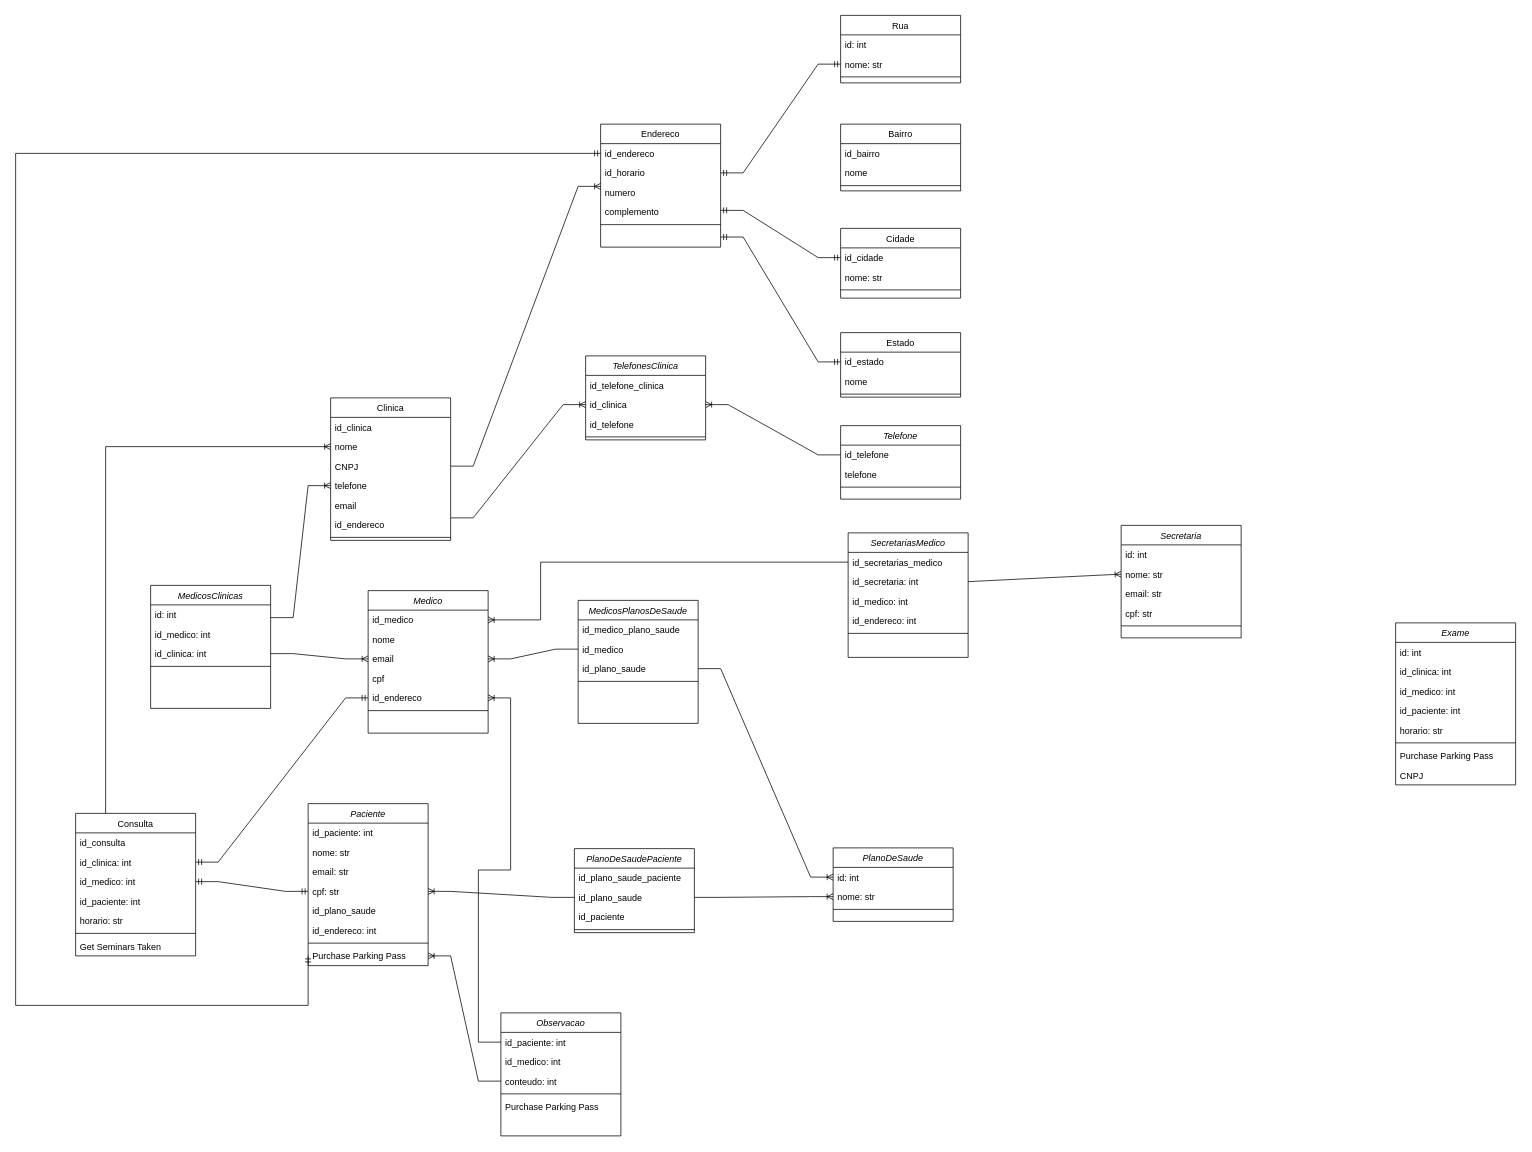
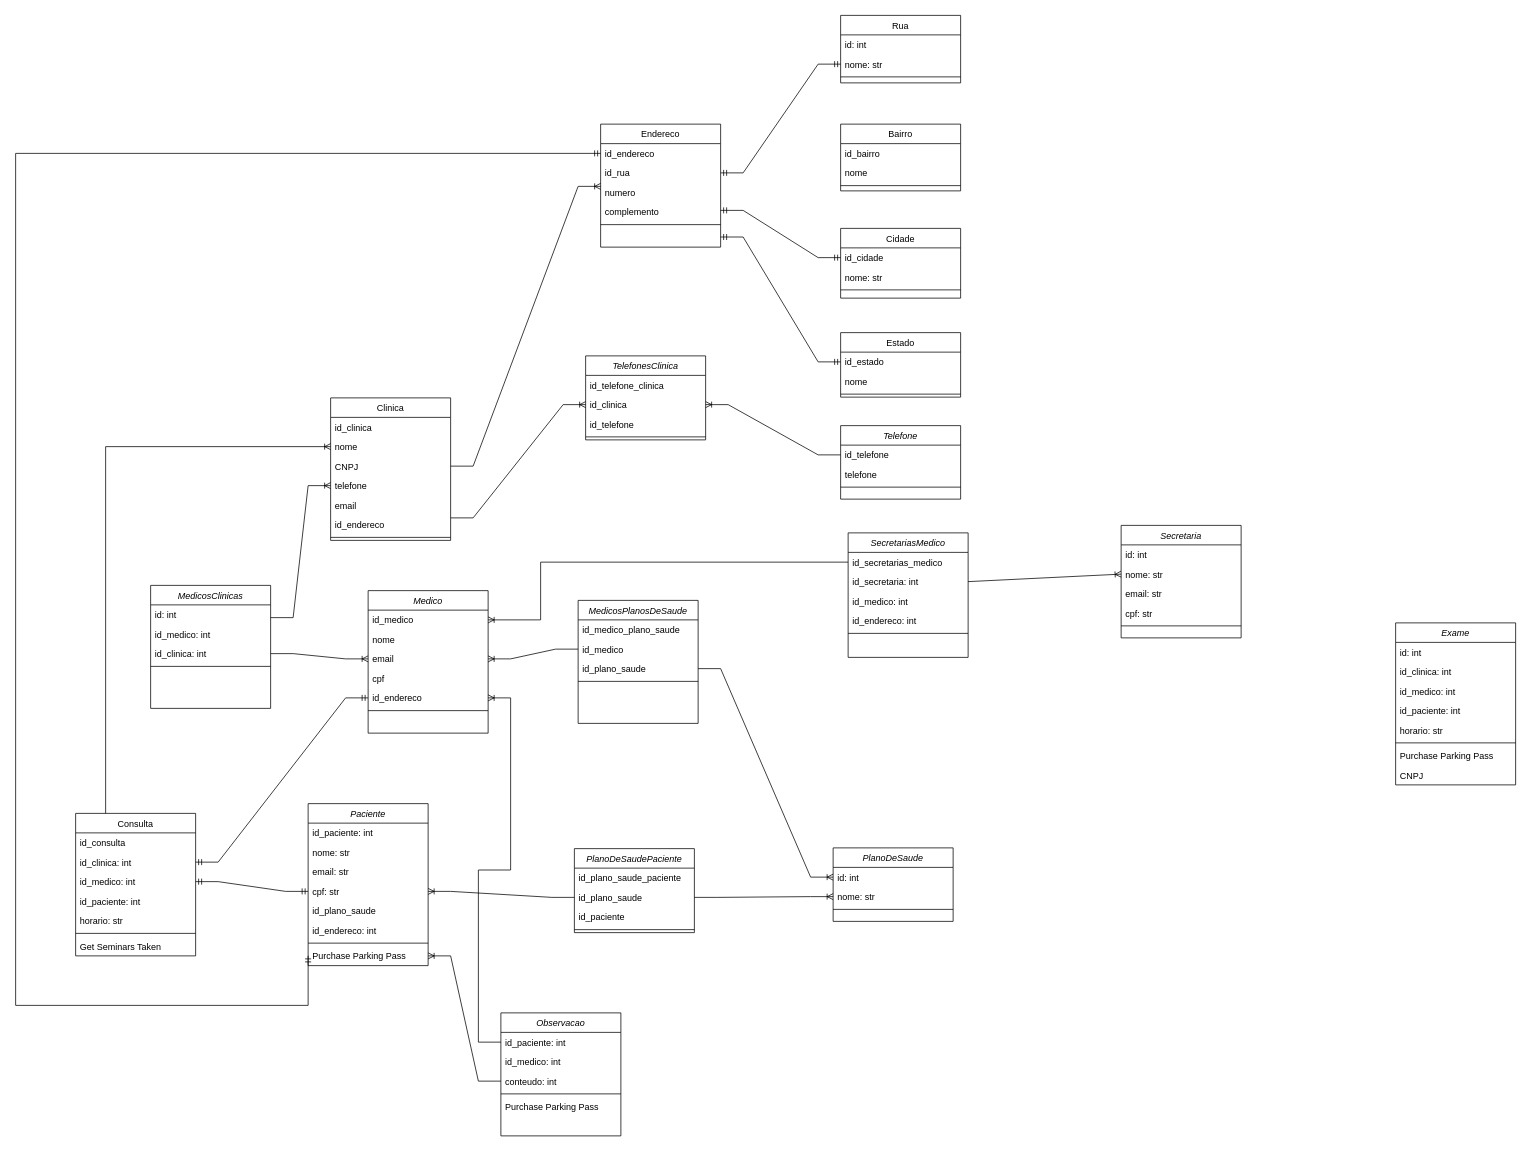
node "id_horario": label "id_horario" -> "id_rua"
